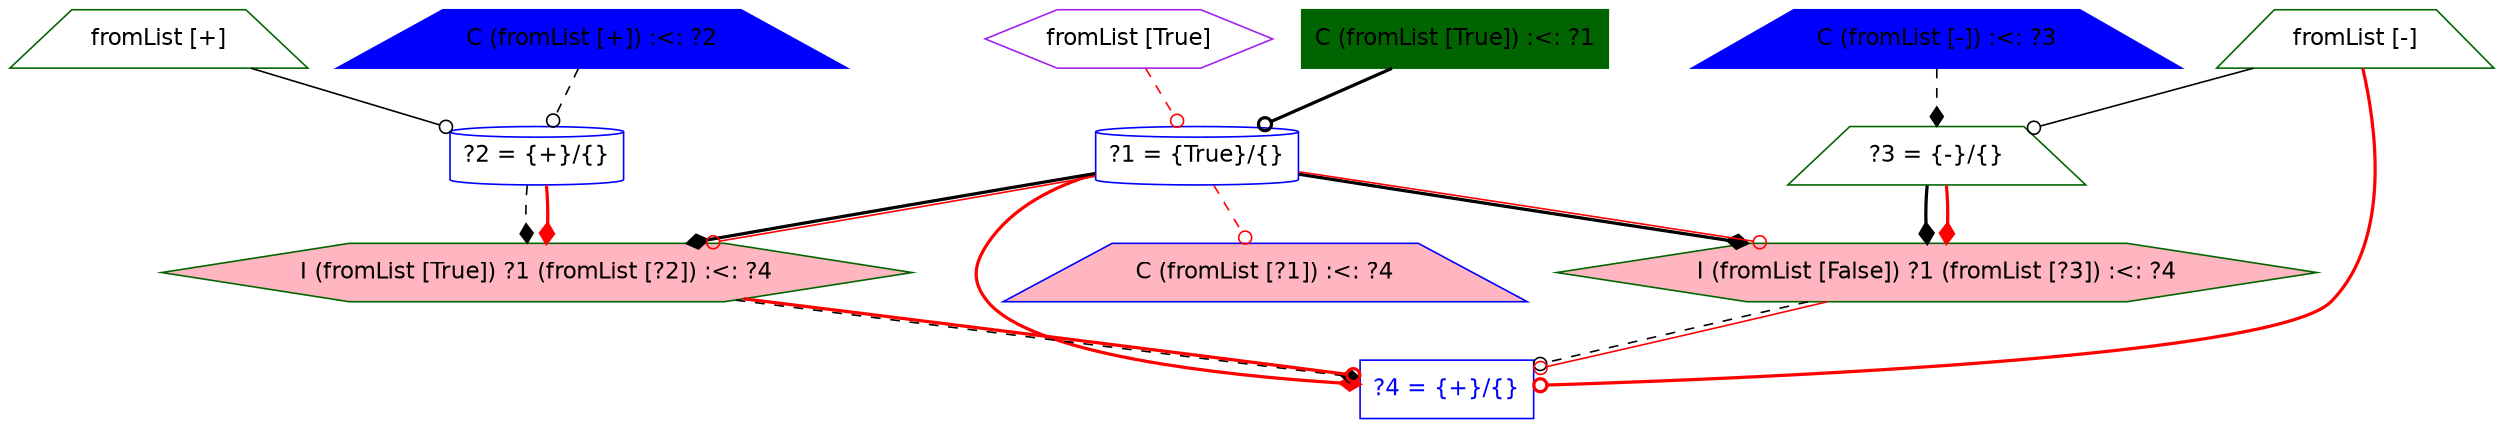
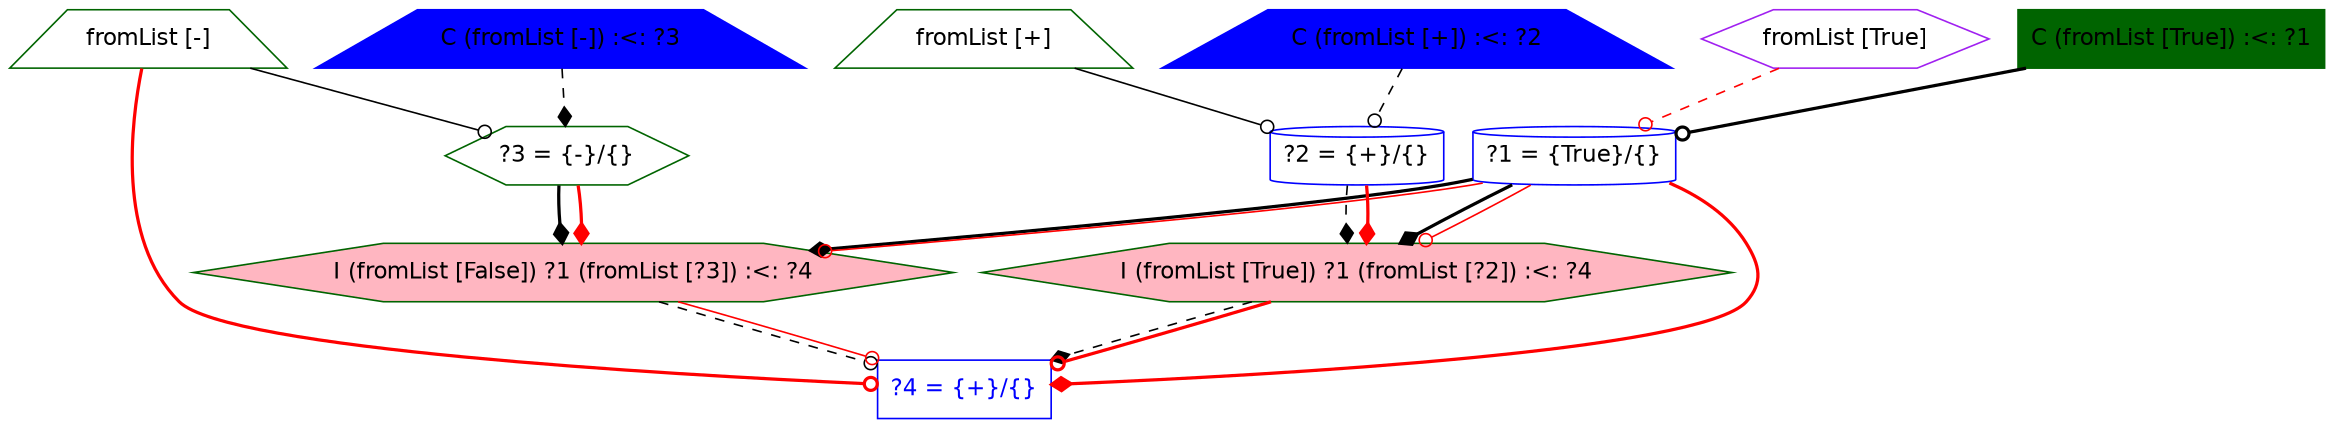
node "?3 = {-}/{}": shape trapezium -> hexagon
node "C (fromList [?1]) :<: ?4": removed
